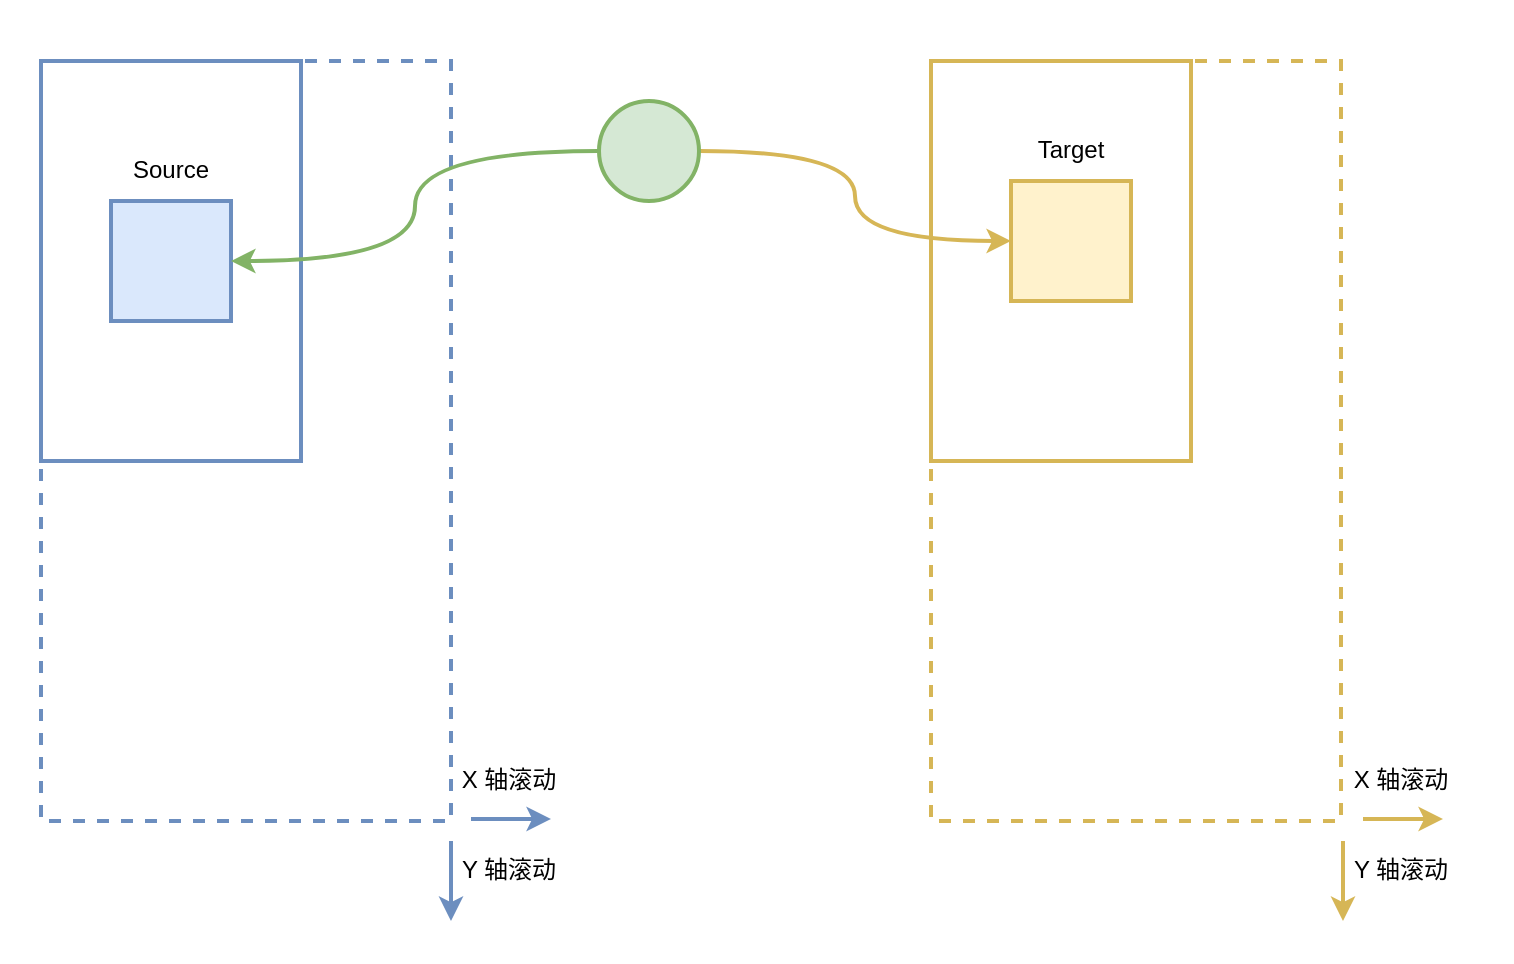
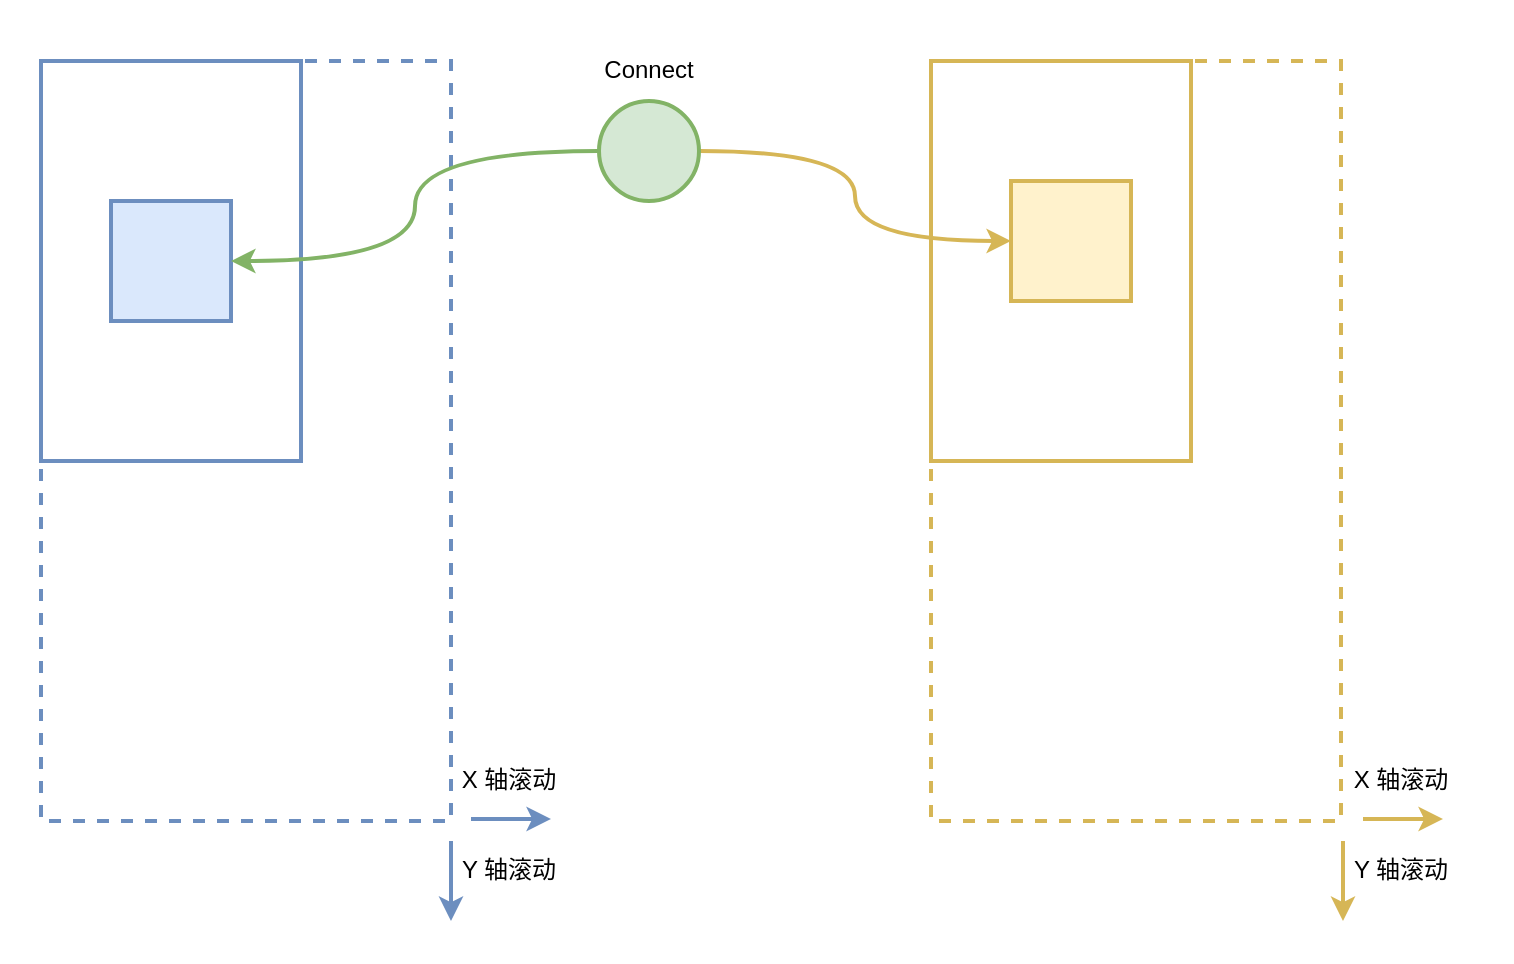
node "Connect": added
node "Target": removed
node "Source": removed
